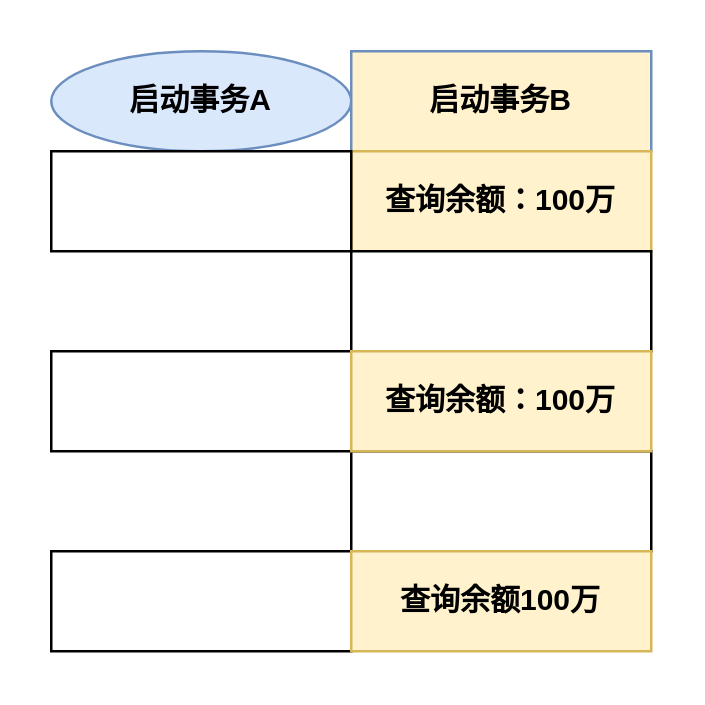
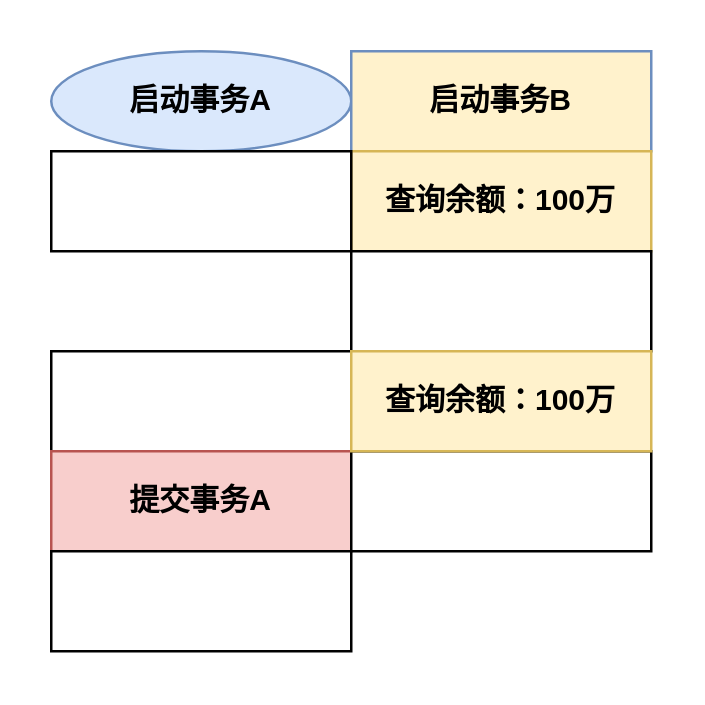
node "提交事务A": added
node "查询余额100万": removed
